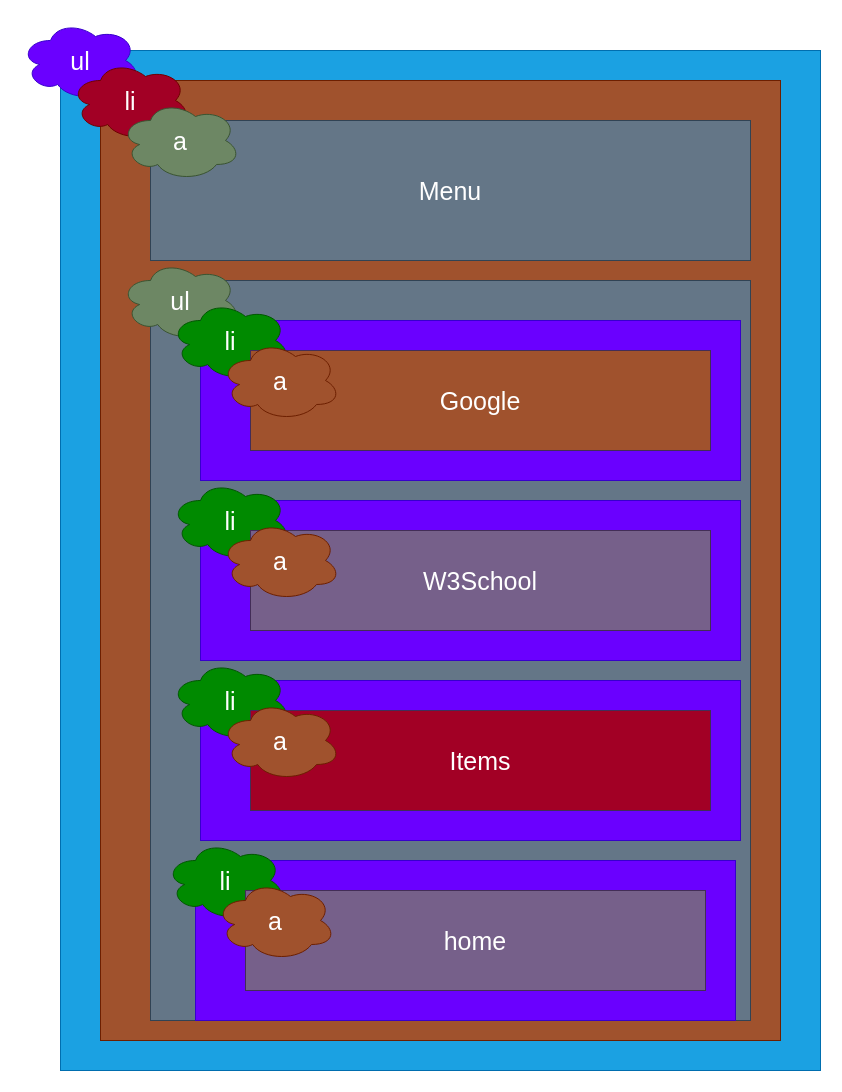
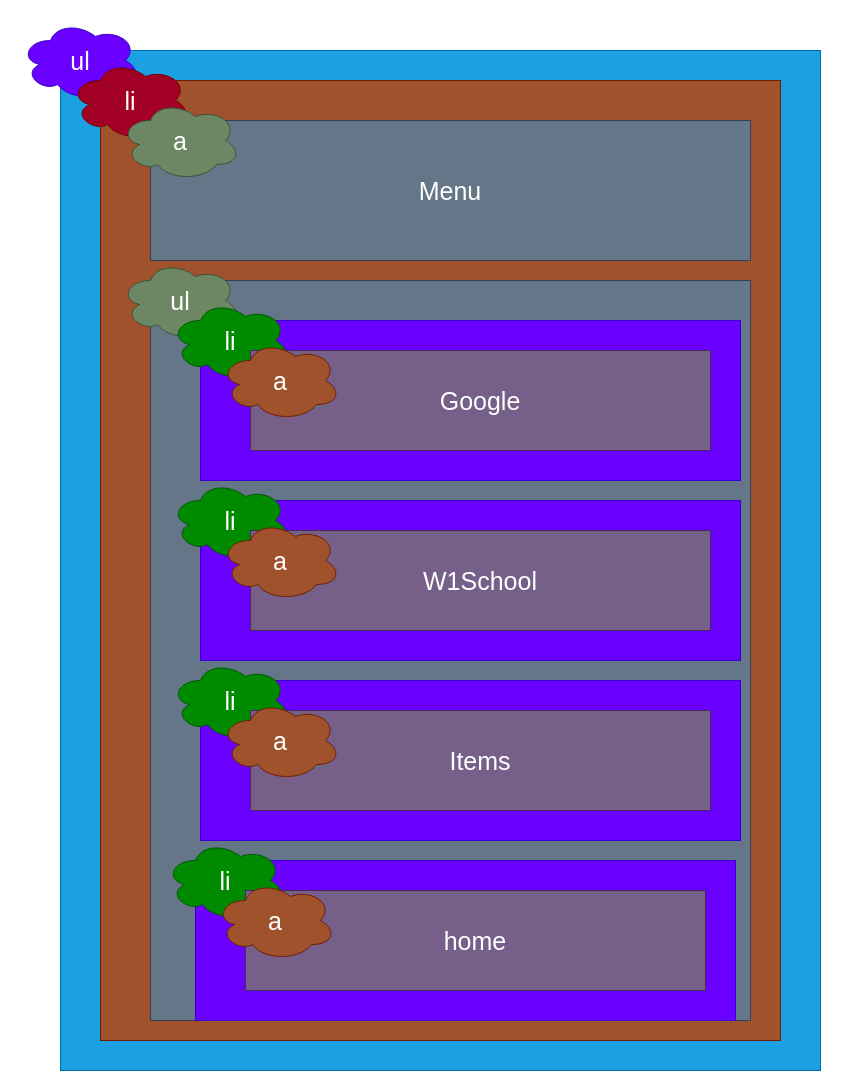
node "Google": fillcolor #a0522d -> #76608a
node "W3School": label "W3School" -> "W1School"
node "Items": fillcolor #a20025 -> #76608a
